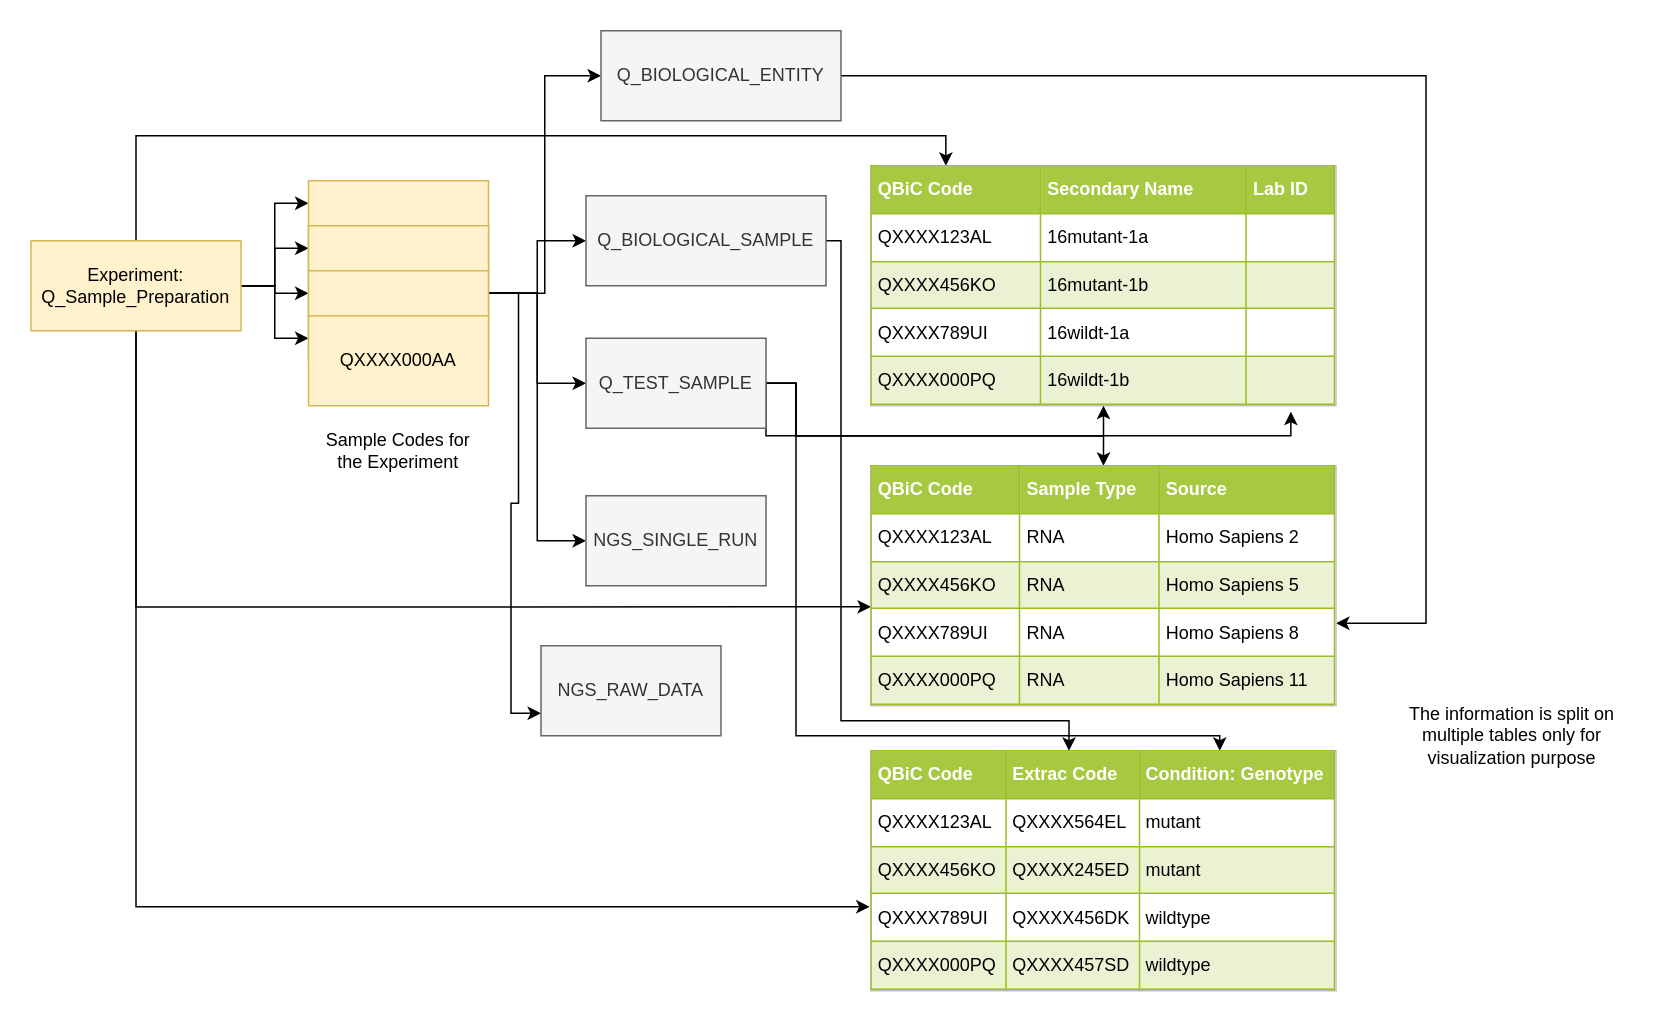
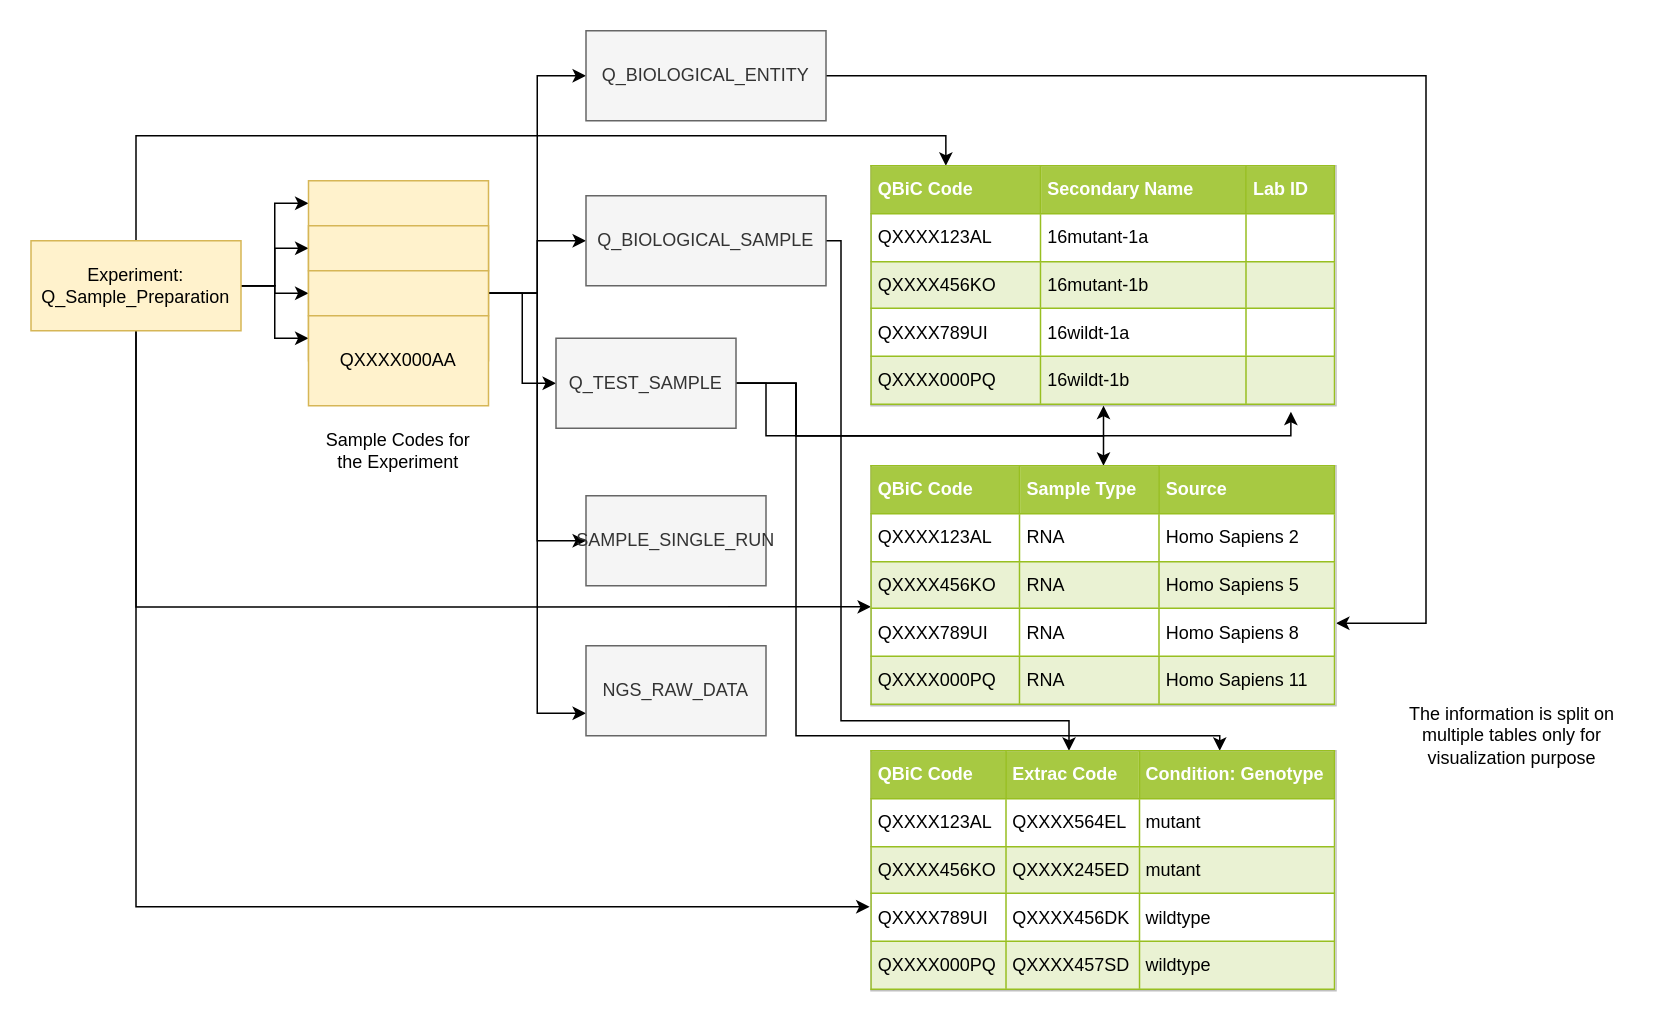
node "Q_BIOLOGICAL_ENTITY": moved (721, 76) -> (706, 76)
node "Q_TEST_SAMPLE": moved (676, 383) -> (646, 383)
node "NGS_SINGLE_RUN": label "NGS_SINGLE_RUN" -> "SAMPLE_SINGLE_RUN"
node "NGS_RAW_DATA": moved (631, 691) -> (676, 691)
